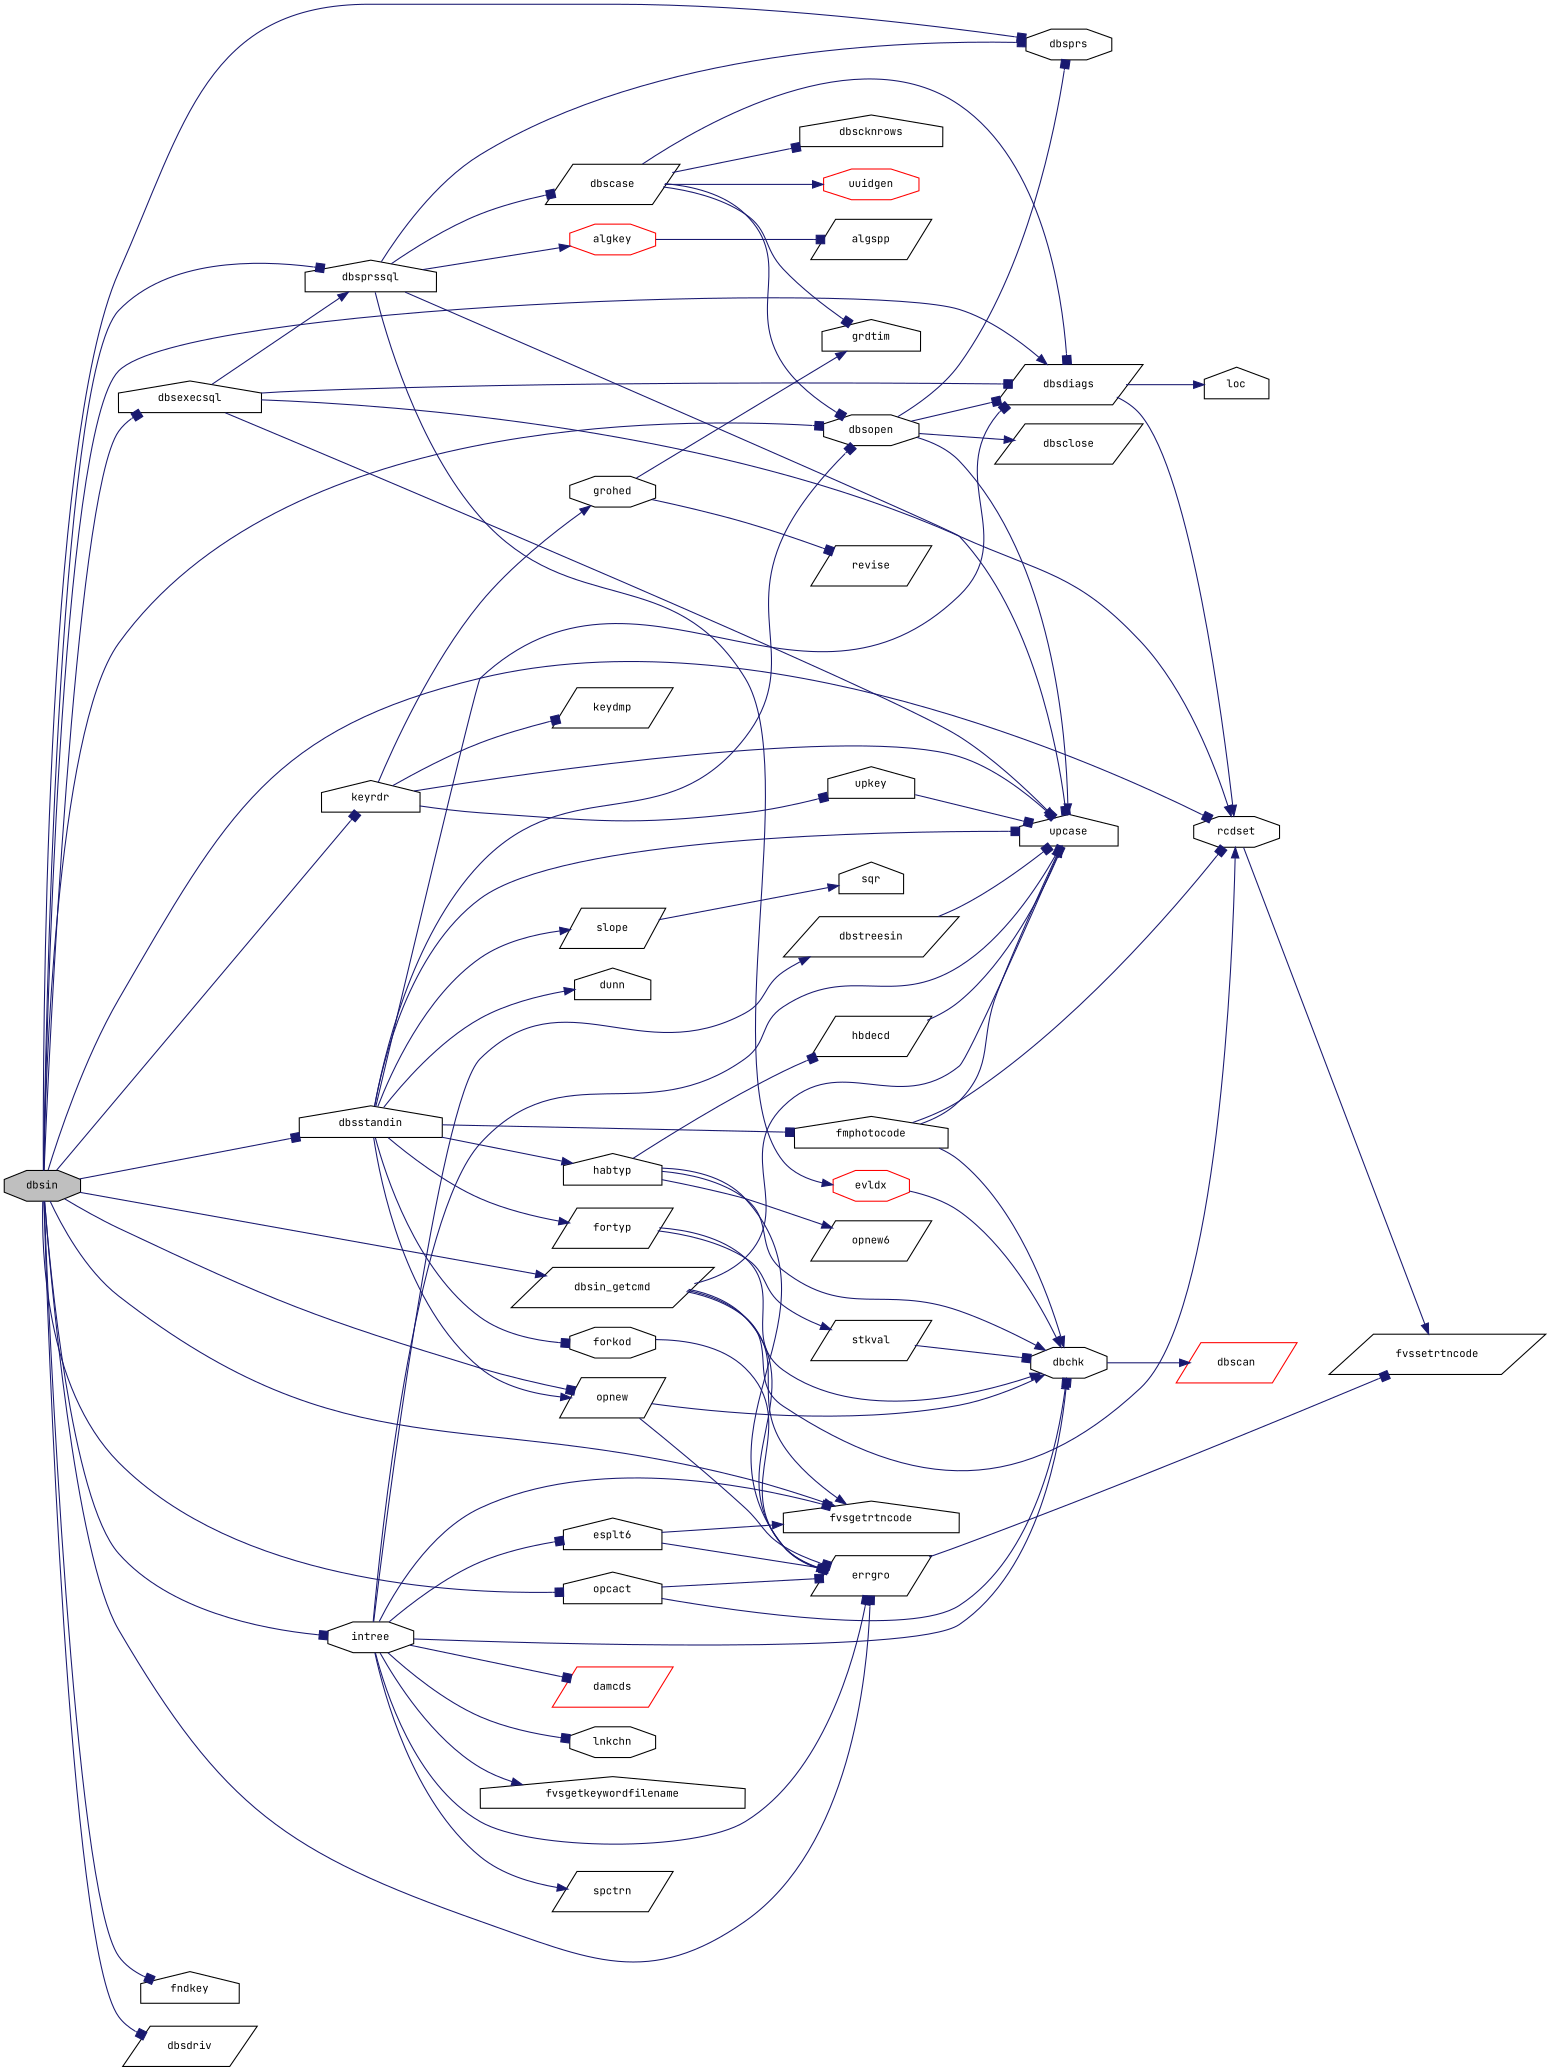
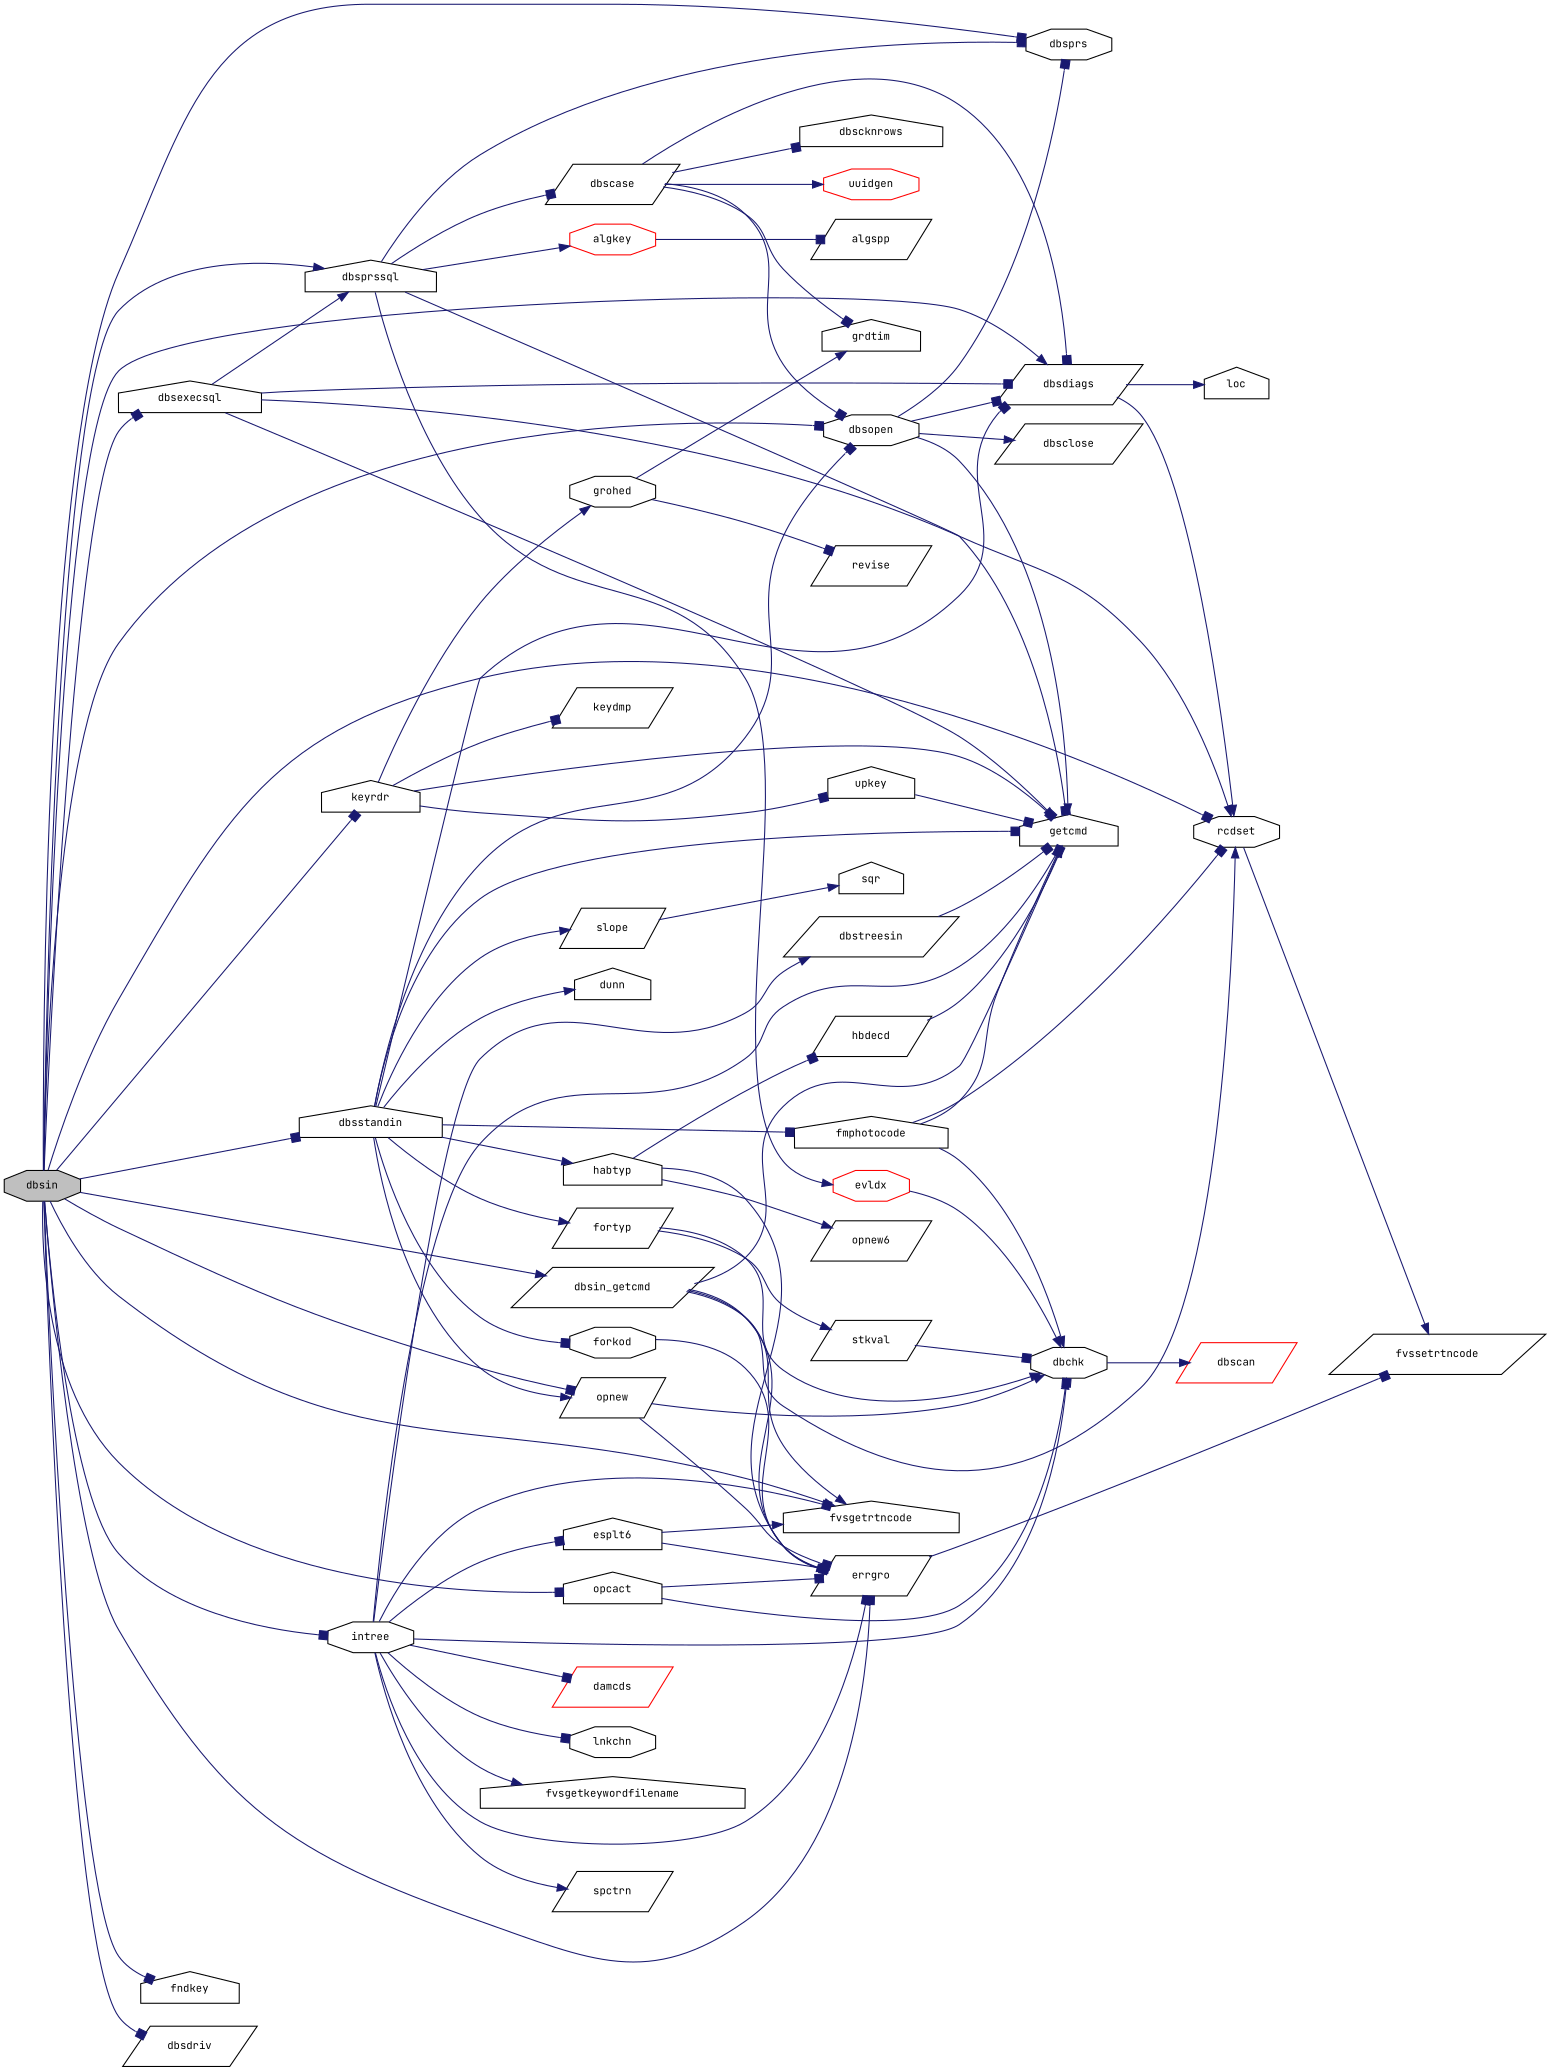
edge "dbsin" -> "dbsprssql": arrowhead box -> normal
node "upcase": label "upcase" -> "getcmd"
edge "habtyp" -> "dbchk": removed
